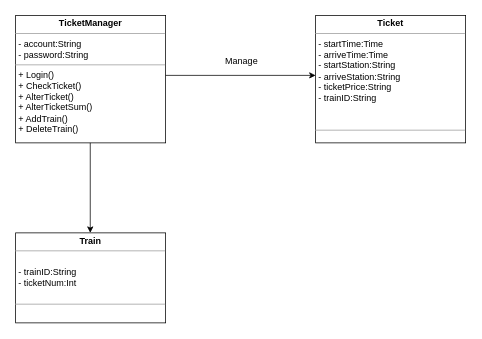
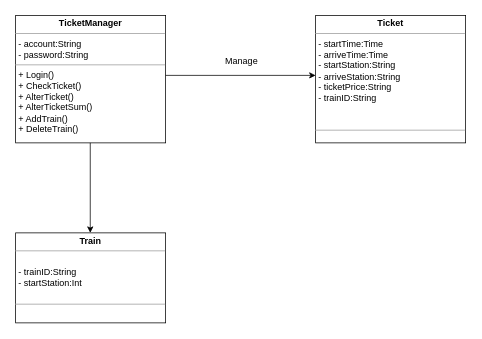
node "Train - trainID:String - ticketNum:Int": label "Train - trainID:String - ticketNum:Int" -> "Train - trainID:String - startStation:Int"
